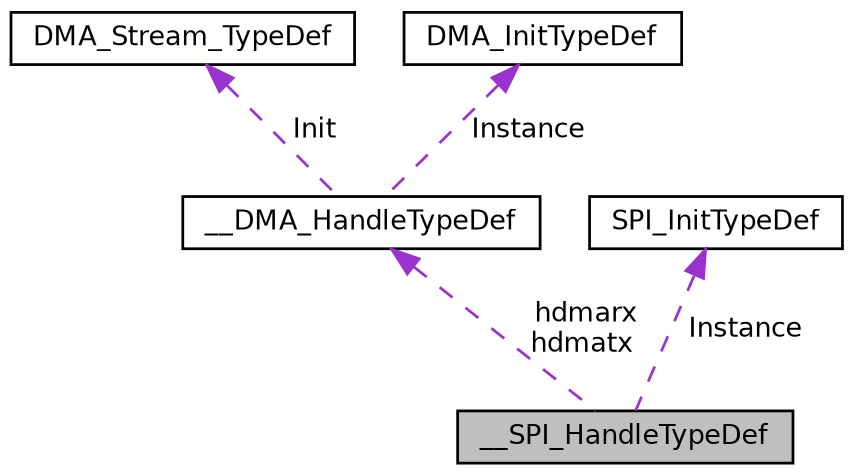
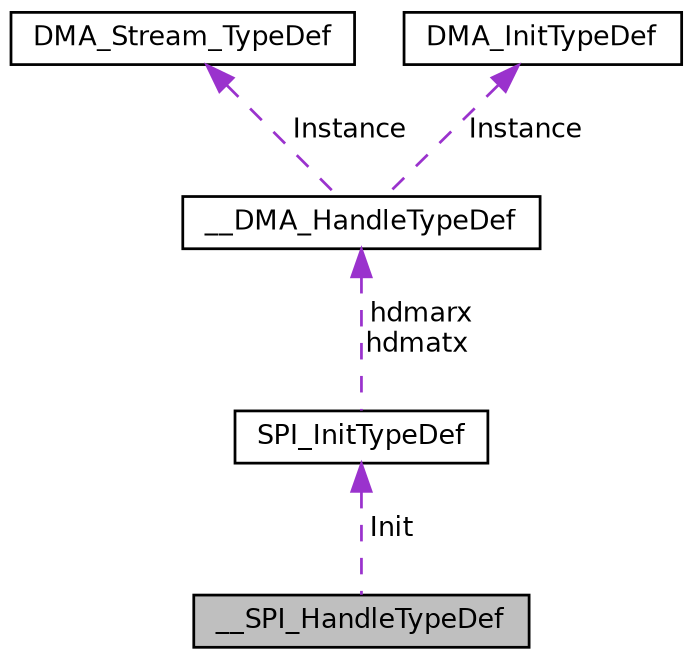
edge "__DMA_HandleTypeDef" -> "DMA_Stream_TypeDef": label " Init" -> " Instance"
edge "__SPI_HandleTypeDef" -> "SPI_InitTypeDef": label " Instance" -> " Init"
edge "__SPI_HandleTypeDef" -> "__DMA_HandleTypeDef": now "SPI_InitTypeDef" -> "__DMA_HandleTypeDef"
